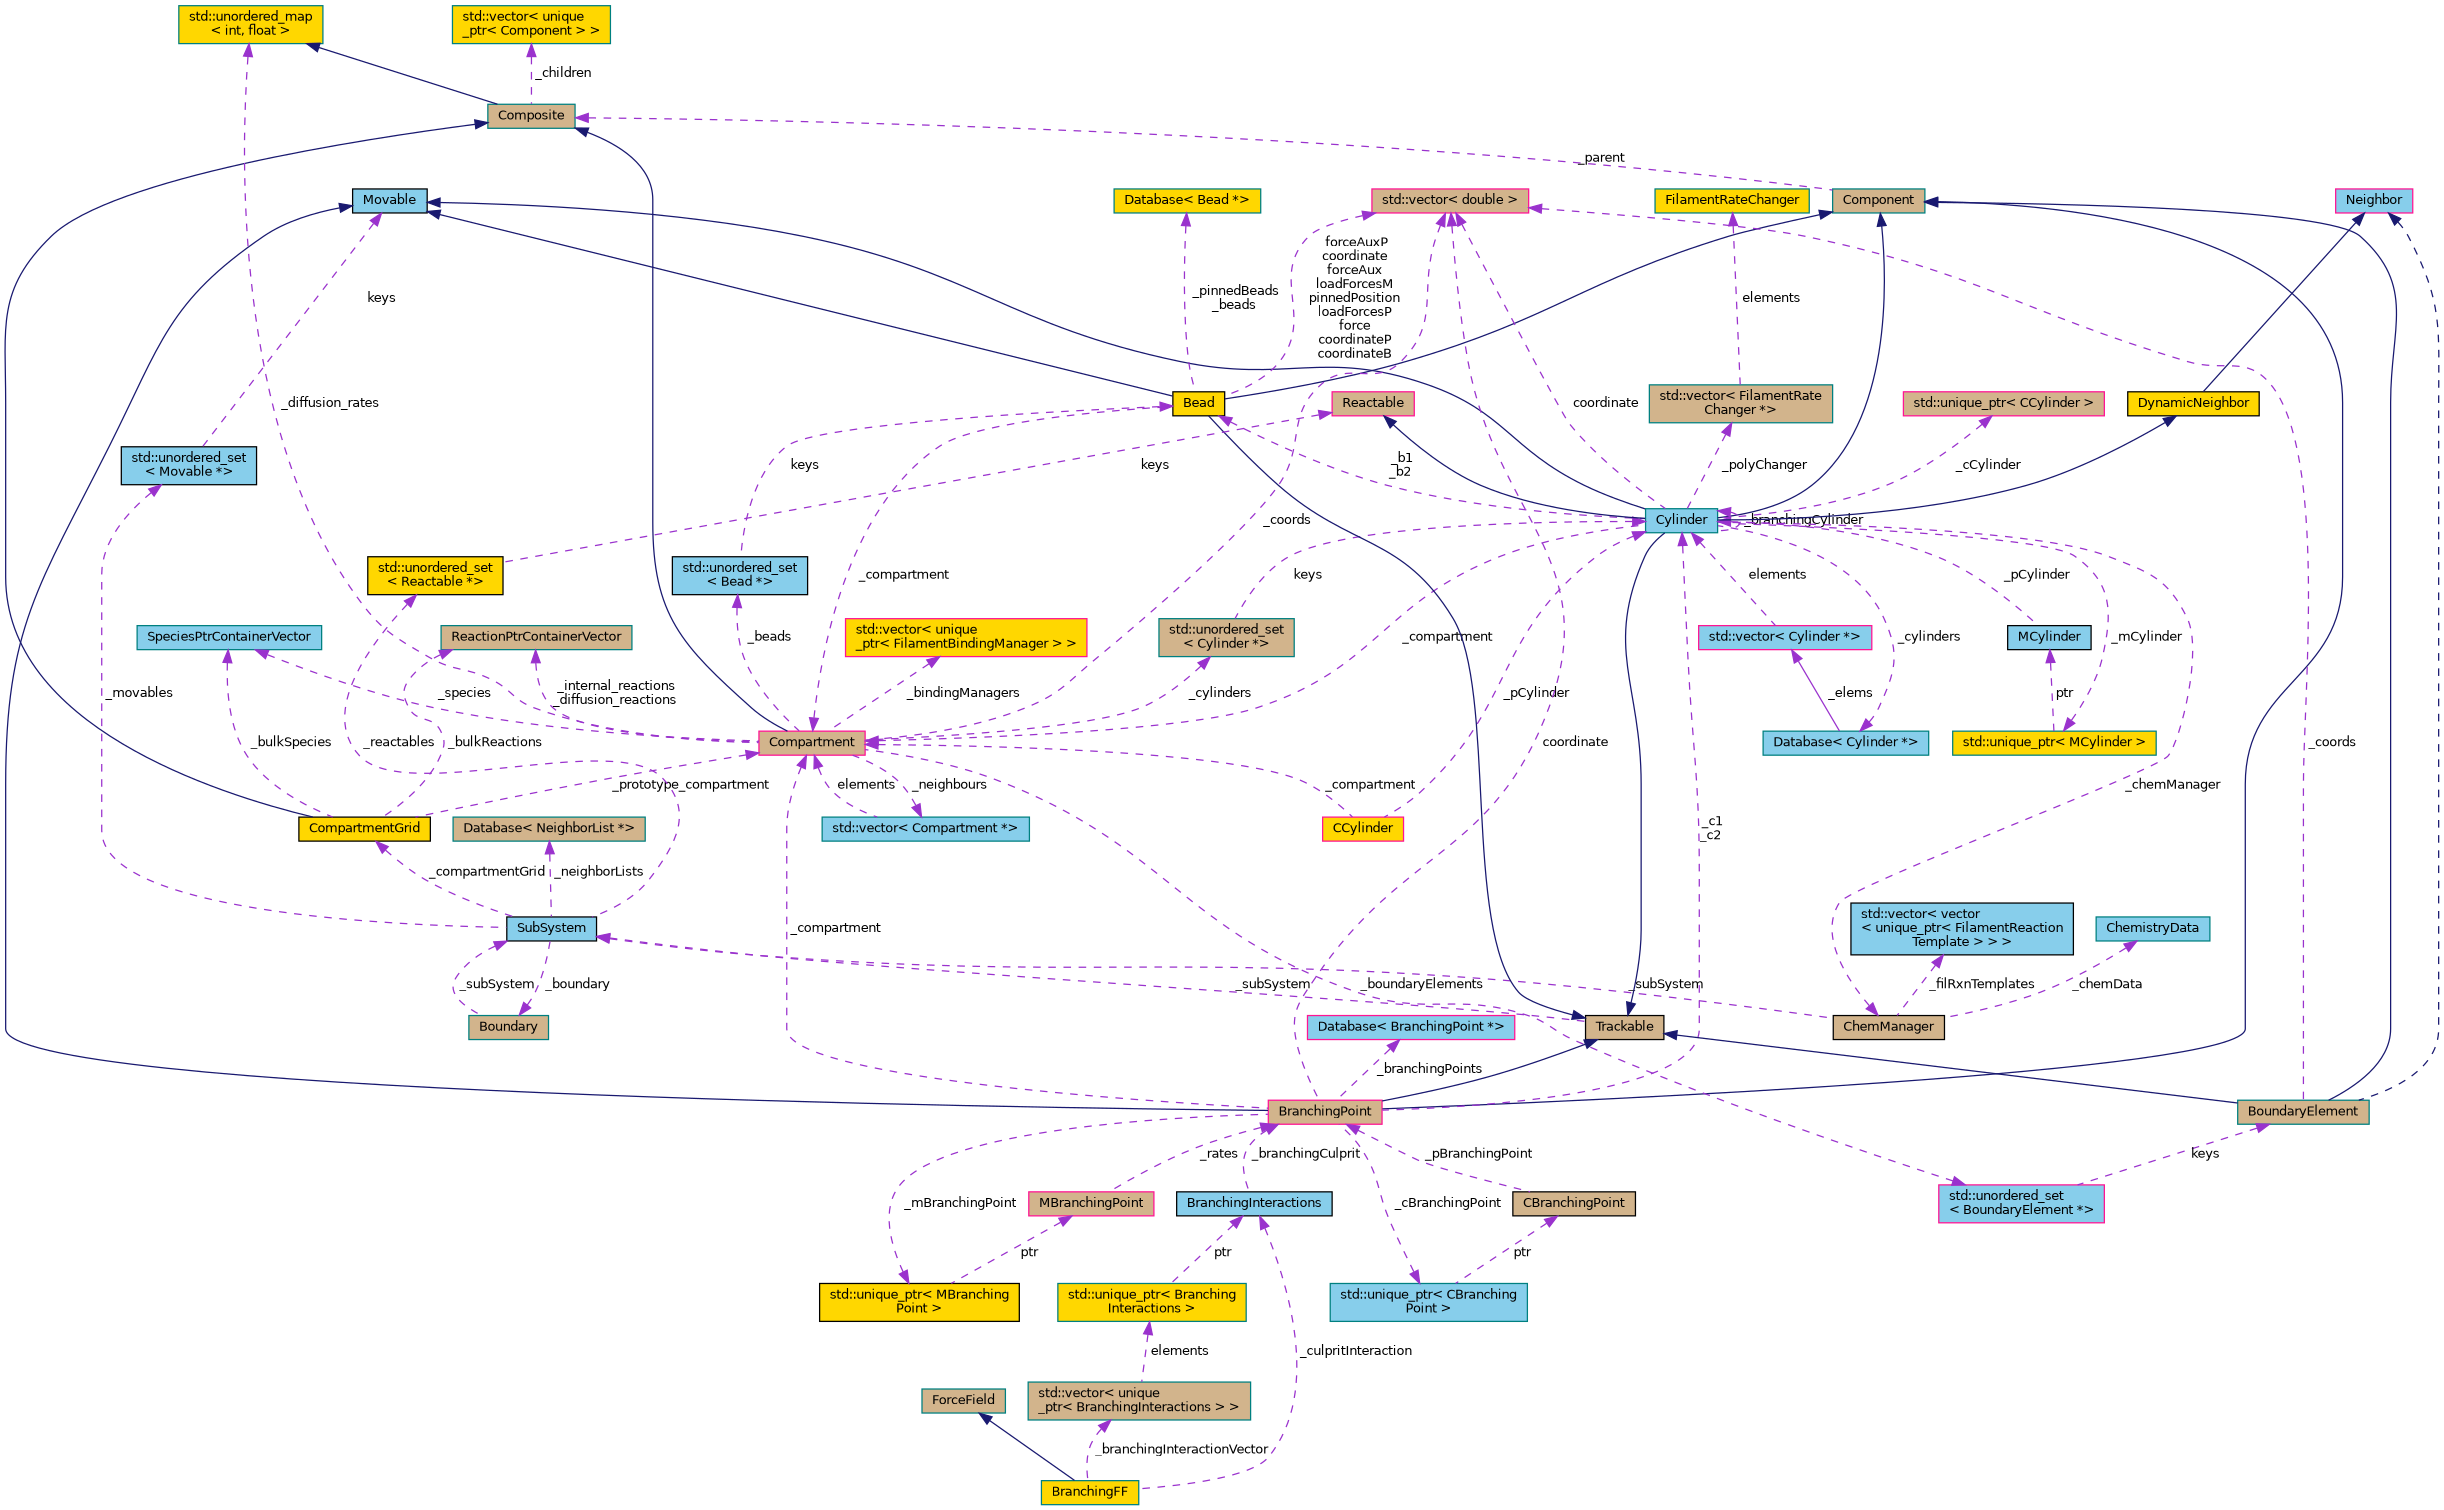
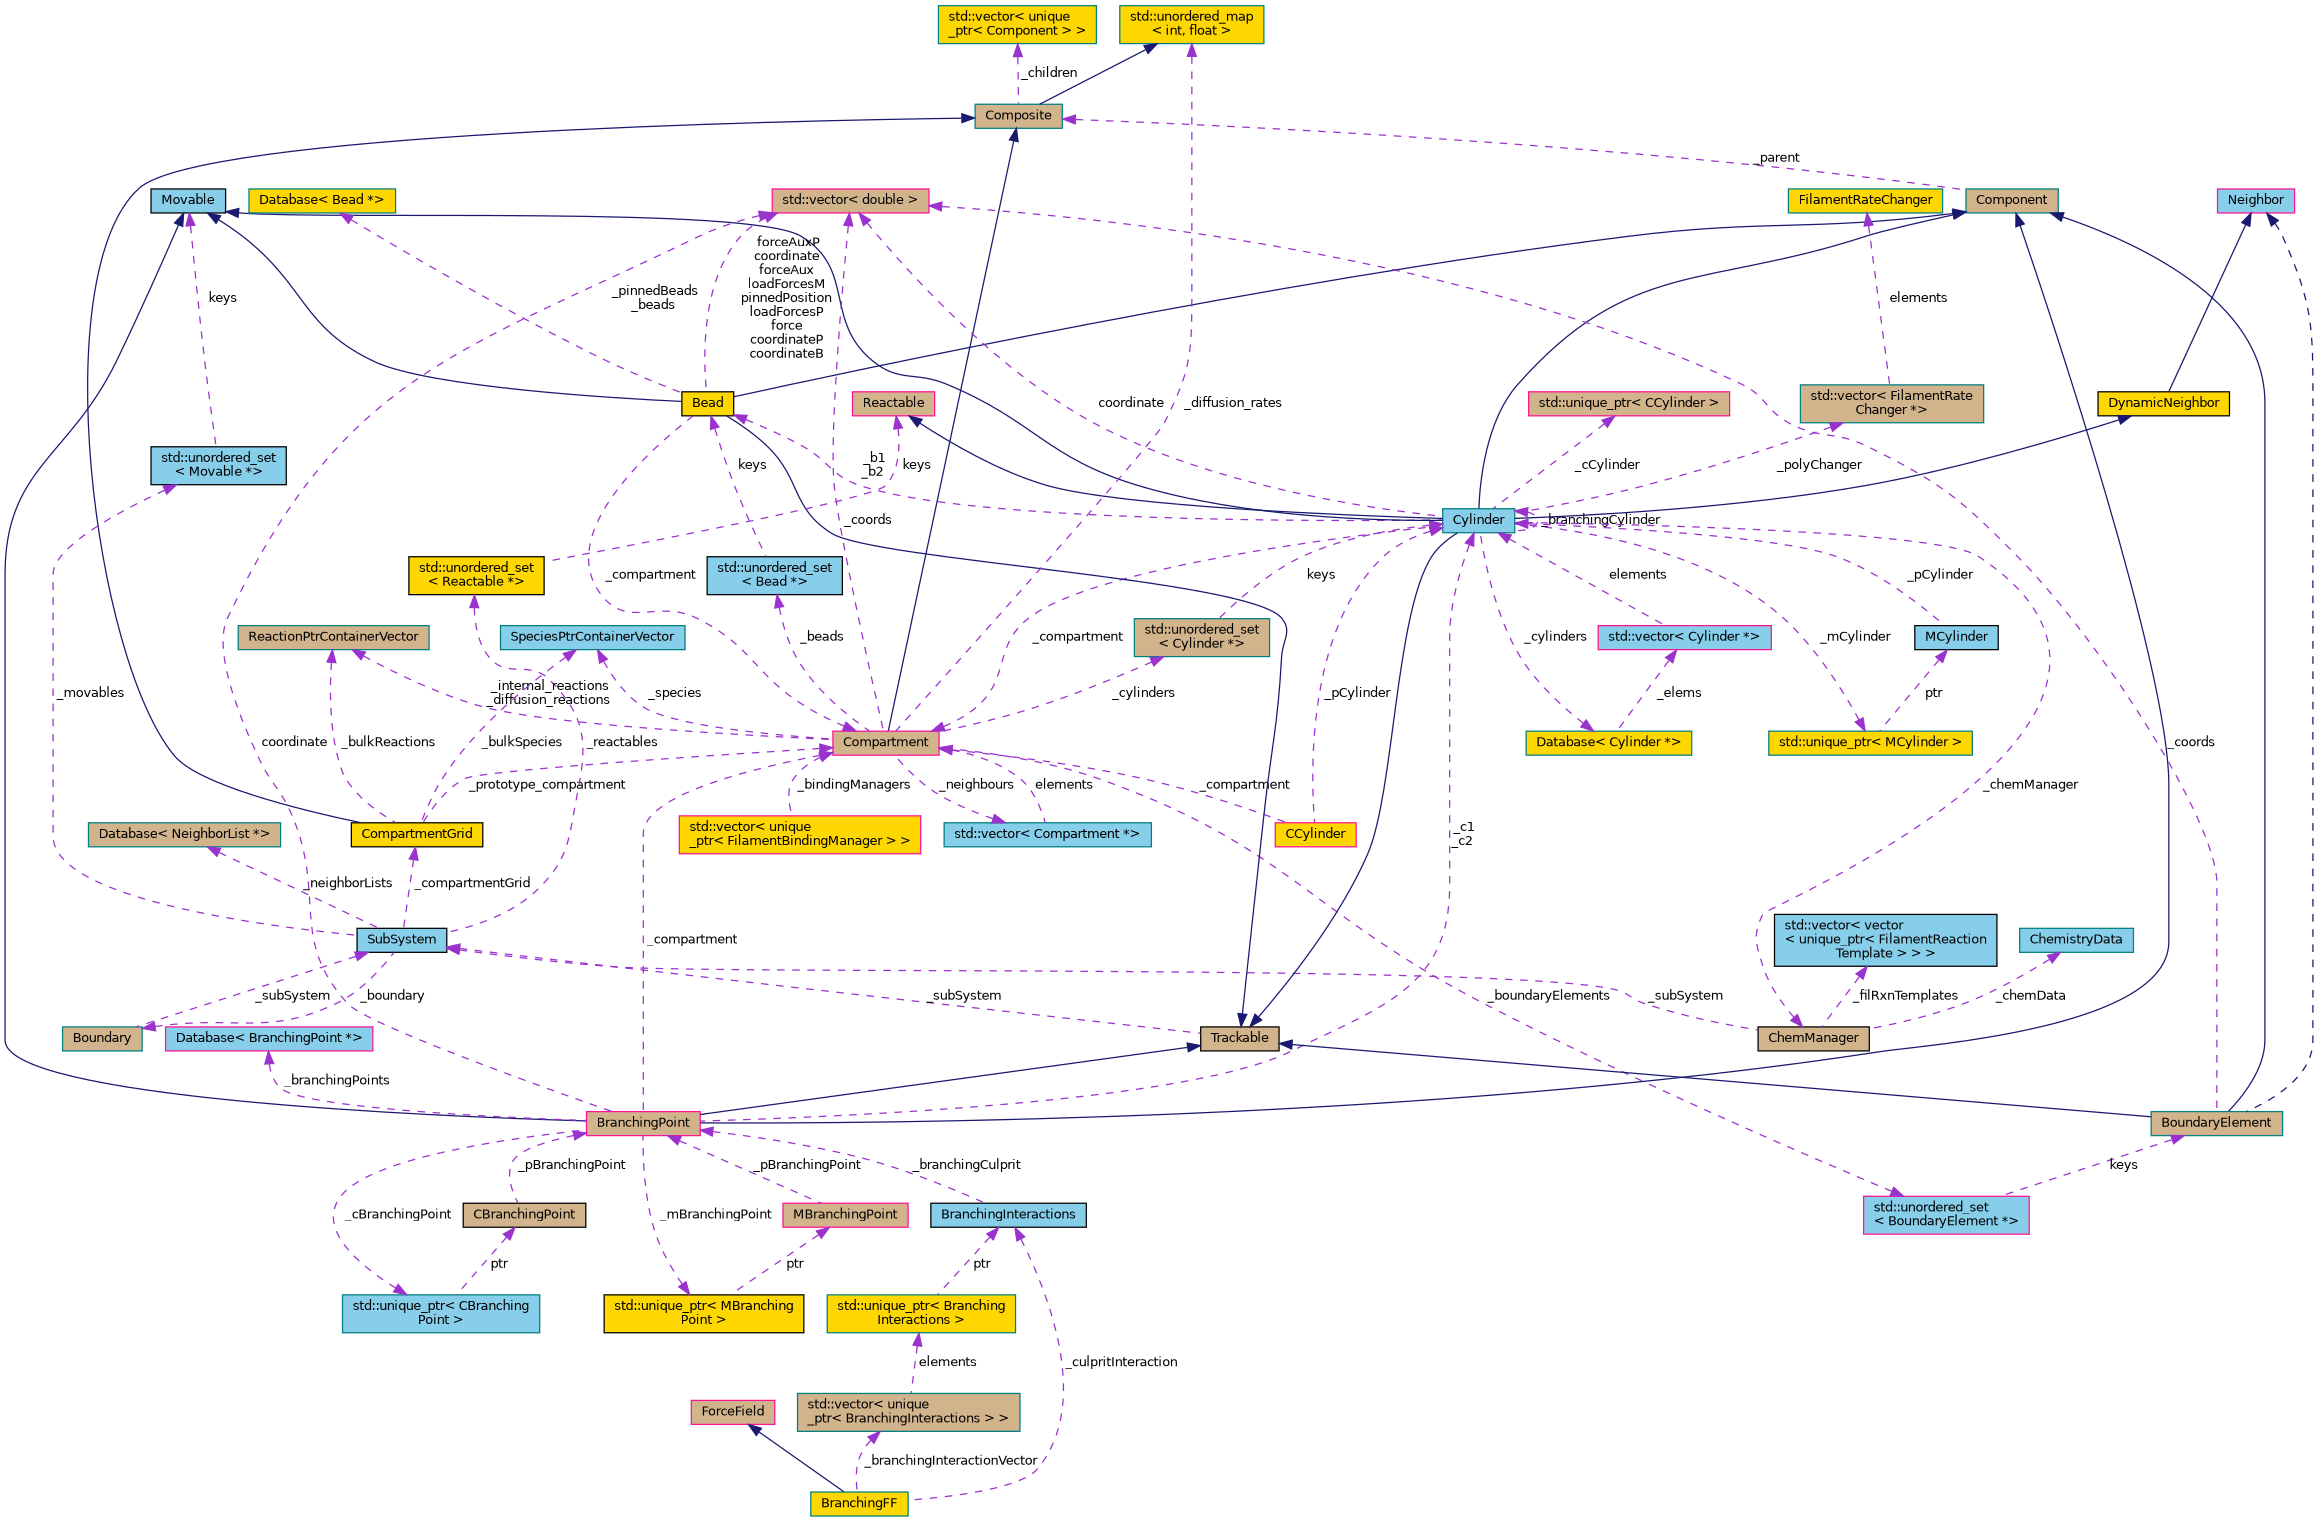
edge "Database< Cylinder *>" -> "std::vector< Cylinder *>": style solid -> dashed
edge "Compartment" -> "std::vector< unique _ptr< FilamentBindingManager > >": reversed
node "Database< Cylinder *>": fillcolor skyblue -> gold
edge "MBranchingPoint" -> "BranchingPoint": label " _rates" -> " _pBranchingPoint"
node "ForceField": color teal -> deeppink
